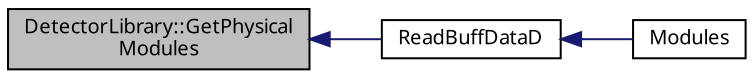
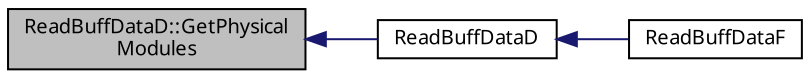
node "DetectorLibrary::GetPhysical Modules": label "DetectorLibrary::GetPhysical Modules" -> "ReadBuffDataD::GetPhysical Modules"
node "Modules": label "Modules" -> "ReadBuffDataF"
